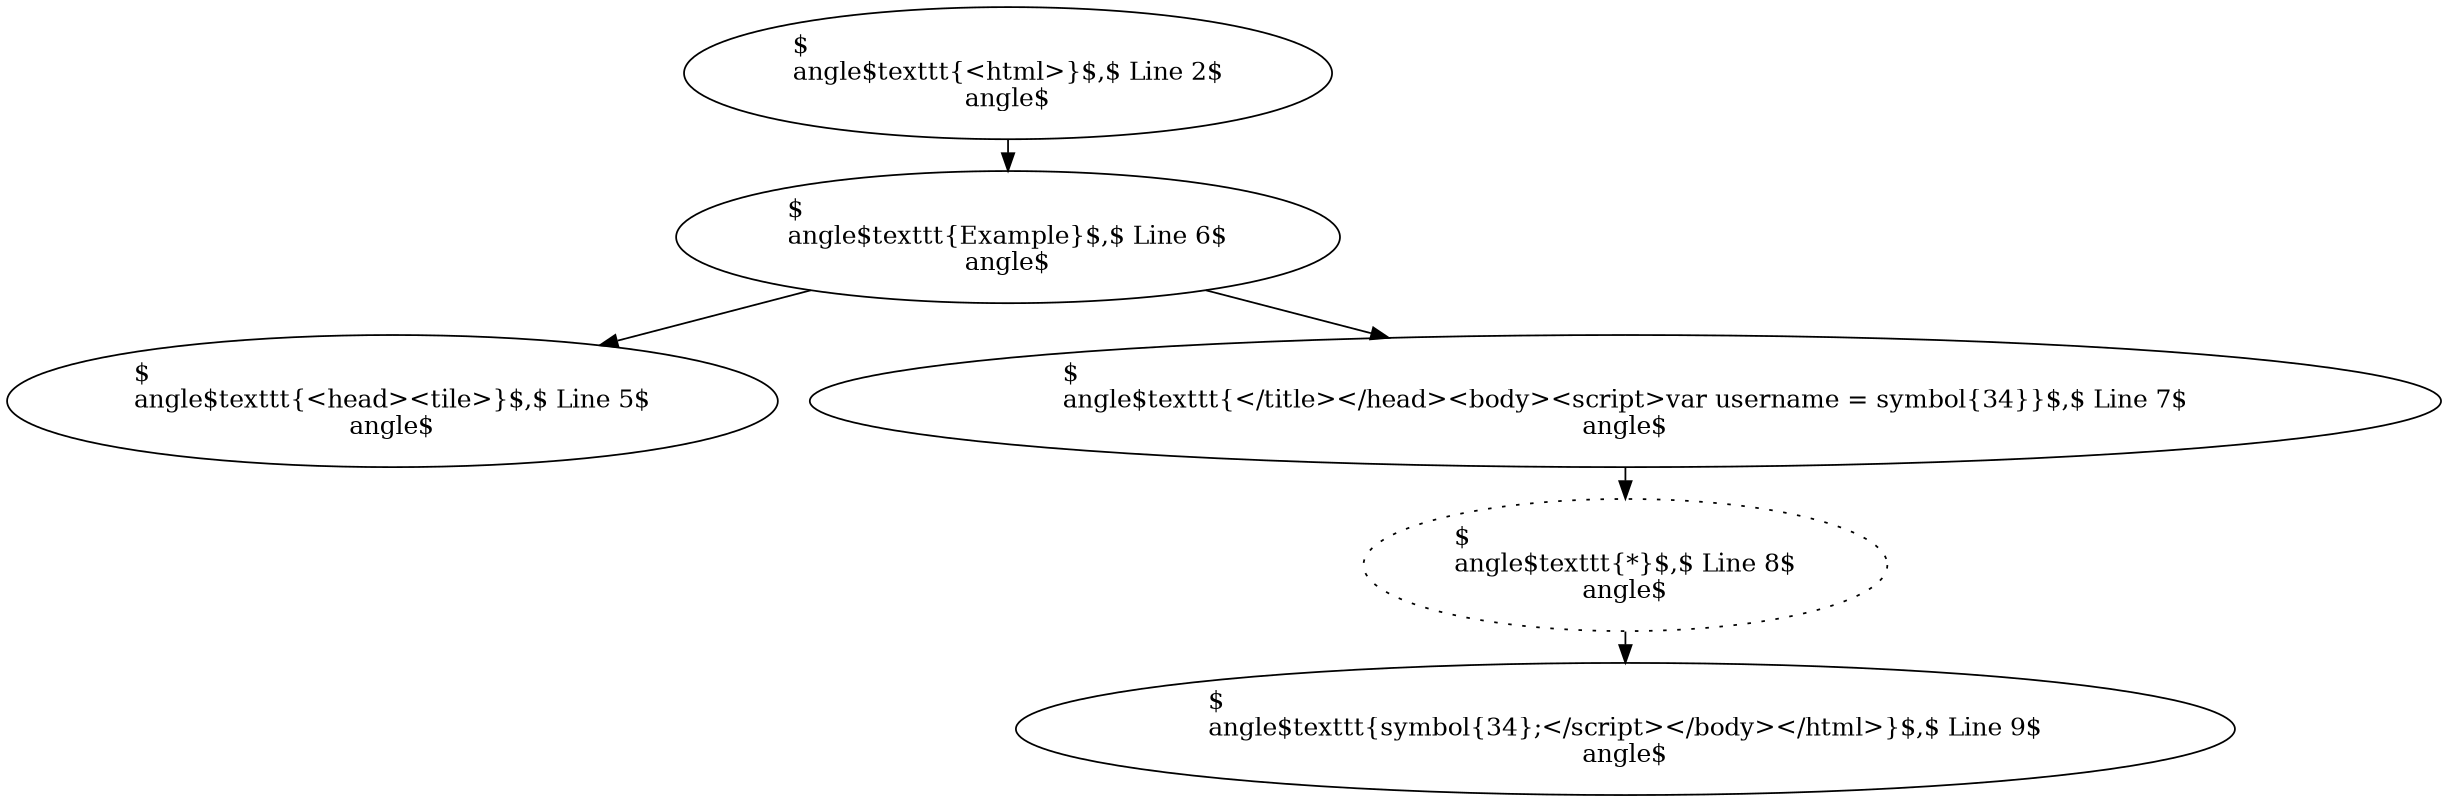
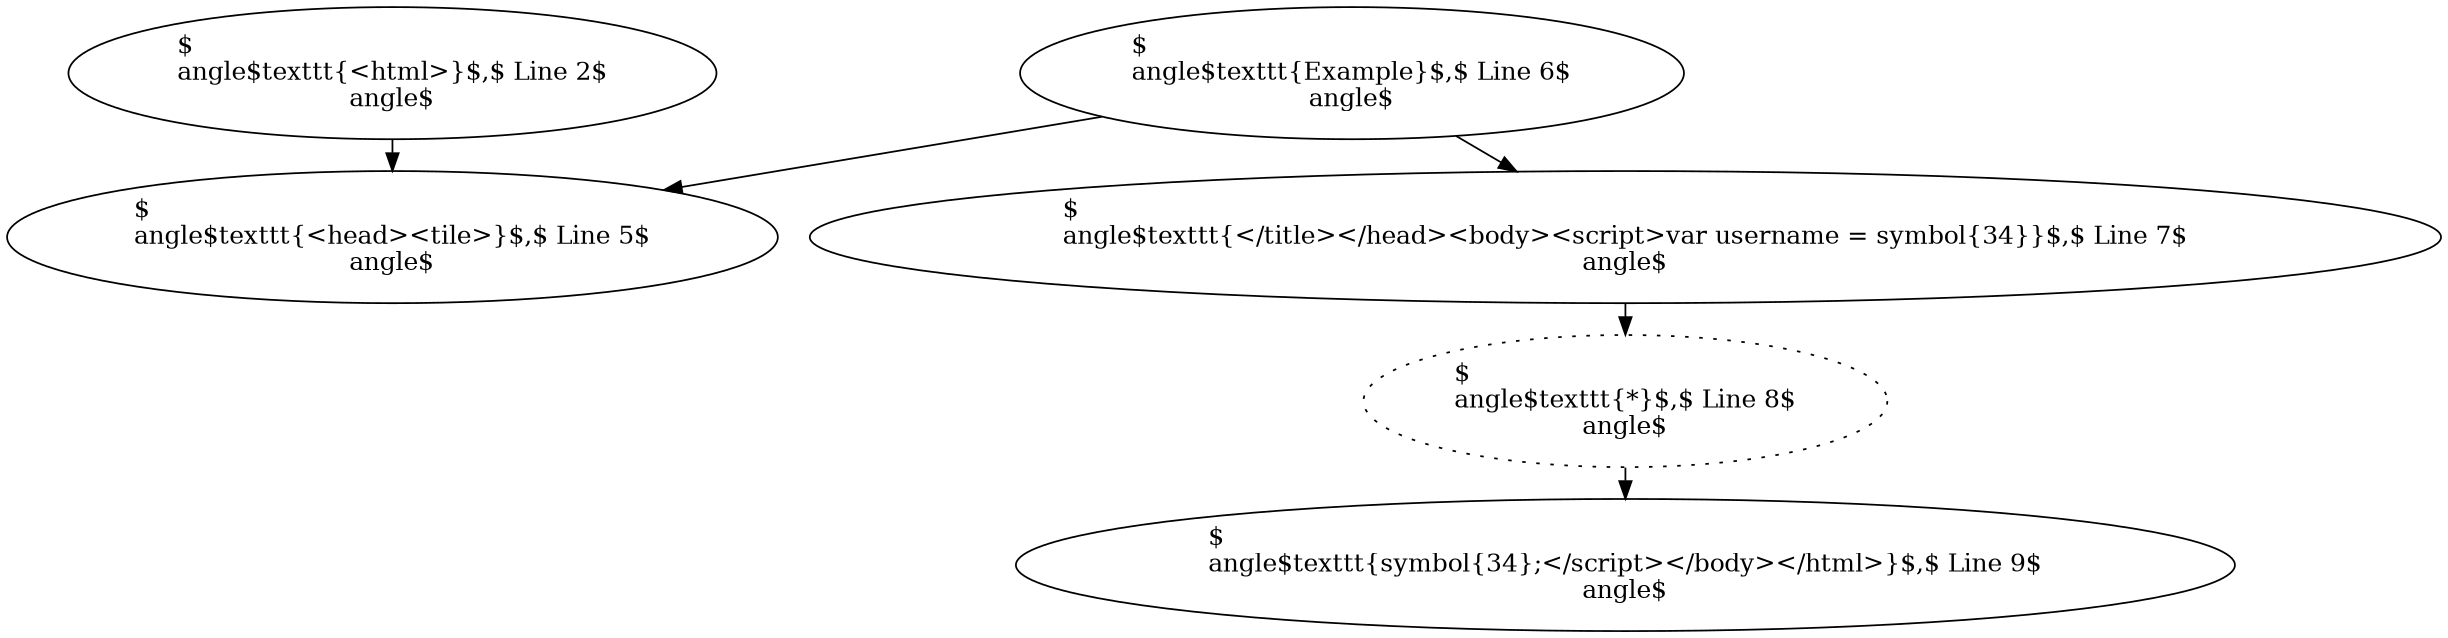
edge "$ angle$texttt{<html>}$,$ Line 2$ angle$" -> "$ angle$texttt{Example}$,$ Line 6$ angle$": now "$ angle$texttt{<html>}$,$ Line 2$ angle$" -> "$ angle$texttt{<head><tile>}$,$ Line 5$ angle$"
